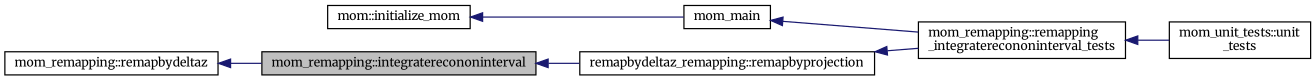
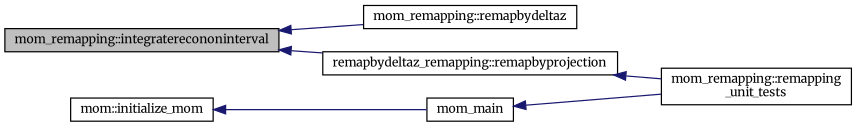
node "mom_remapping::remapping _integraterecononinterval_tests": label "mom_remapping::remapping _integraterecononinterval_tests" -> "mom_remapping::remapping _unit_tests"
node "mom_unit_tests::unit _tests": removed
edge "mom_remapping::integraterecononinterval" -> "mom_remapping::remapbydeltaz": reversed
